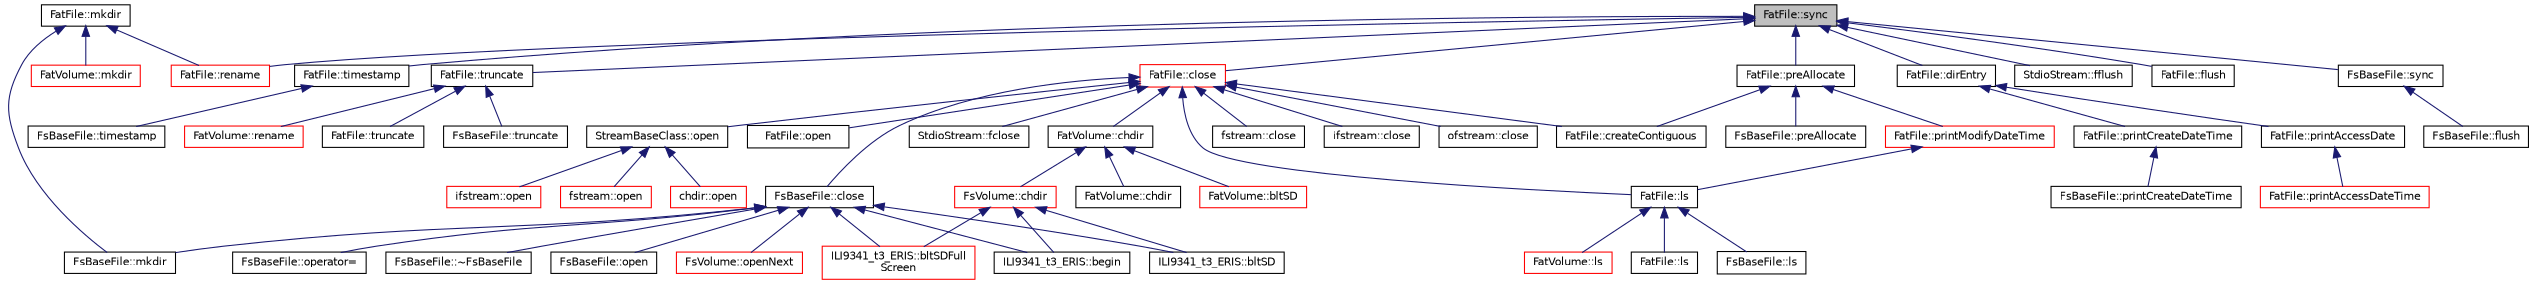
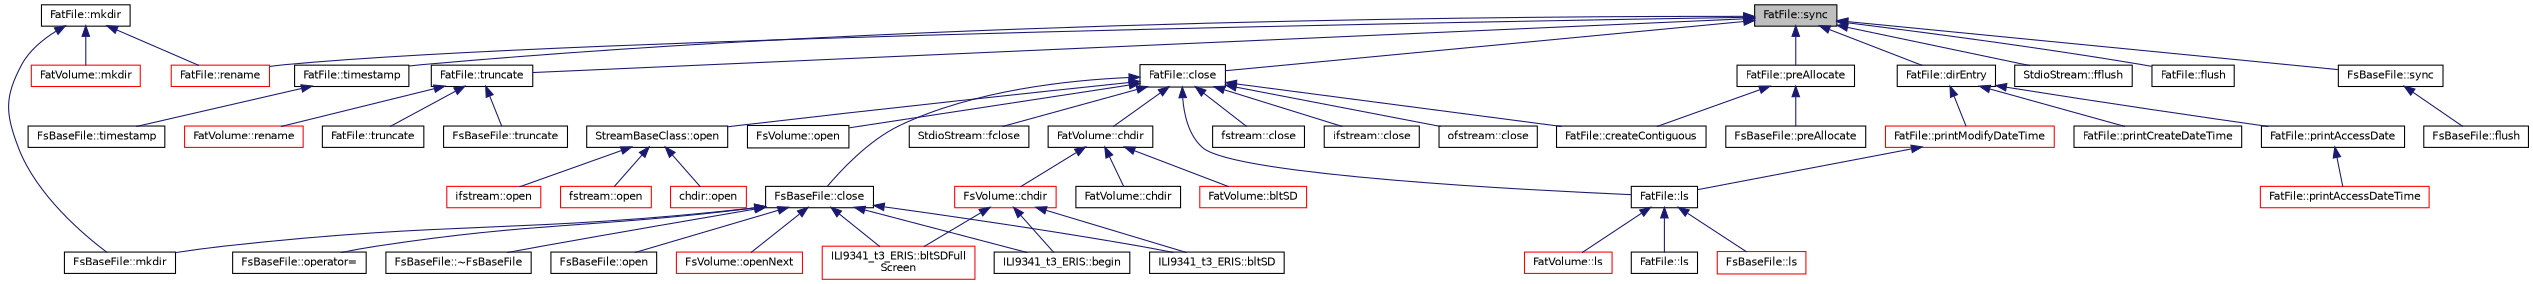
node "FatFile::close": color red -> black
edge "FatFile::printModifyDateTime" -> "FatFile::preAllocate": now "FatFile::printModifyDateTime" -> "FatFile::dirEntry"
node "FatFile::open": label "FatFile::open" -> "FsVolume::open"
node "FsBaseFile::printCreateDateTime": removed
node "FsBaseFile::ls": color black -> red
